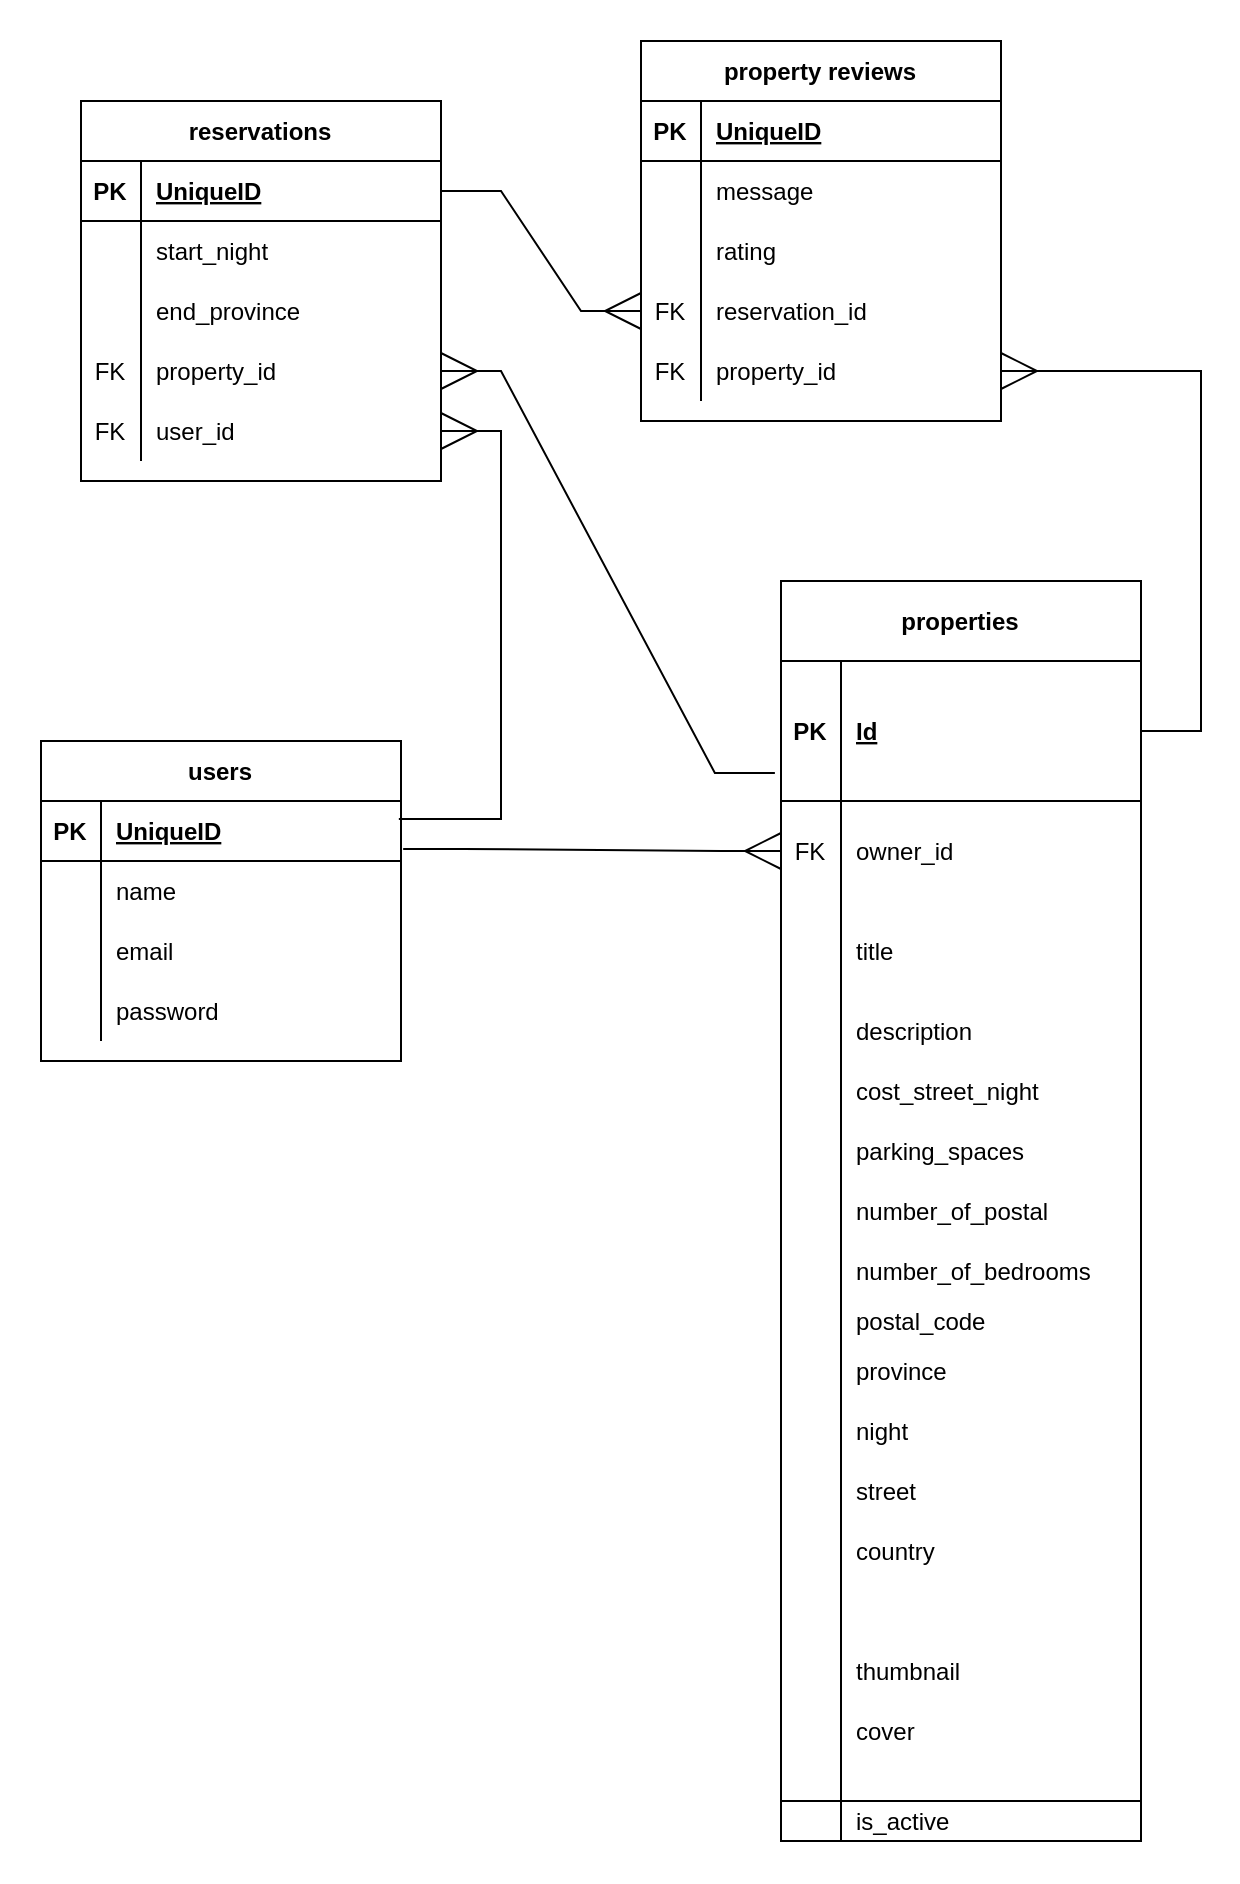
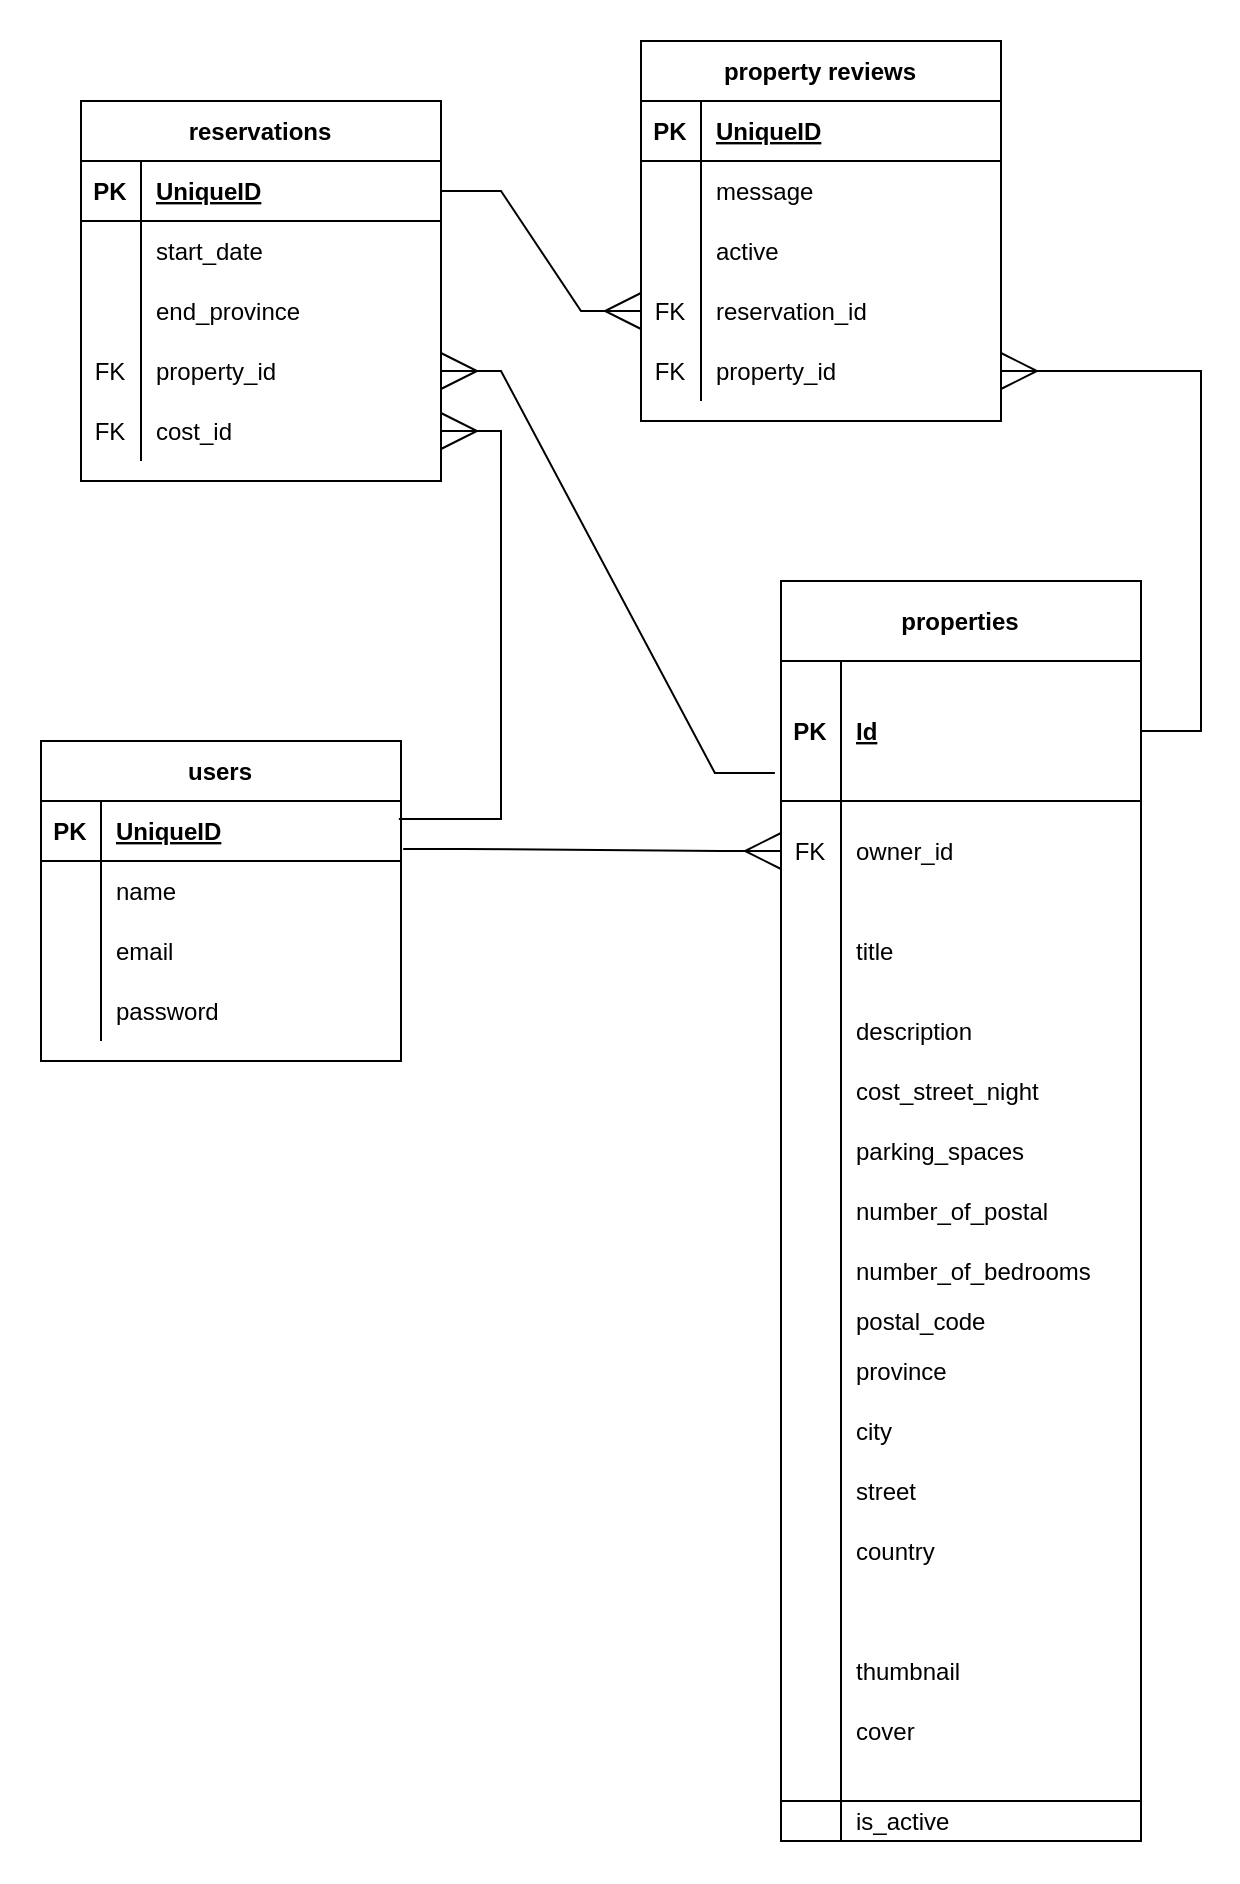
node "start_night": label "start_night" -> "start_date"
node "rating": label "rating" -> "active"
node "user_id": label "user_id" -> "cost_id"
node "night": label "night" -> "city"
